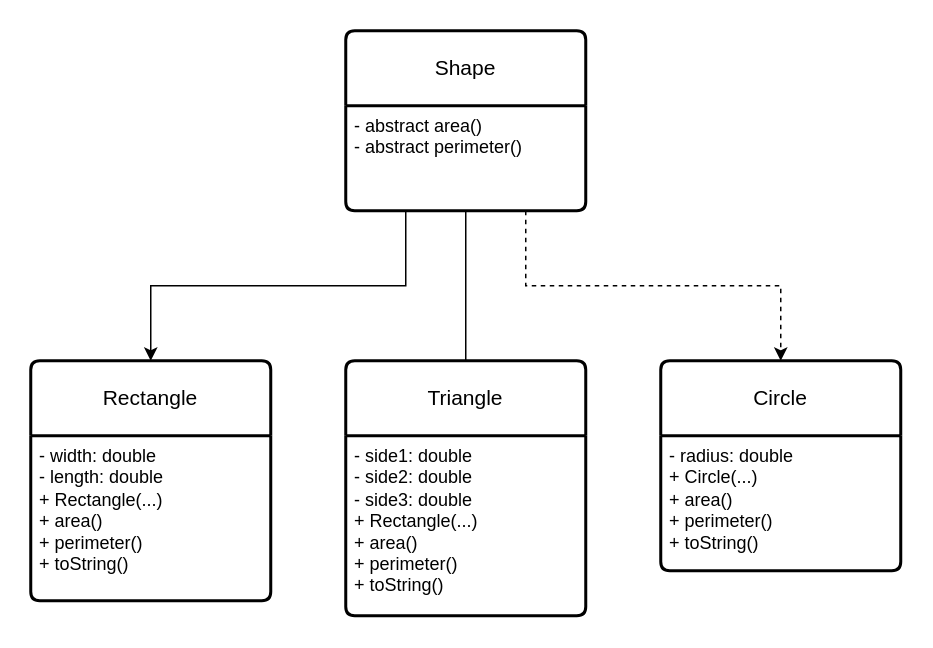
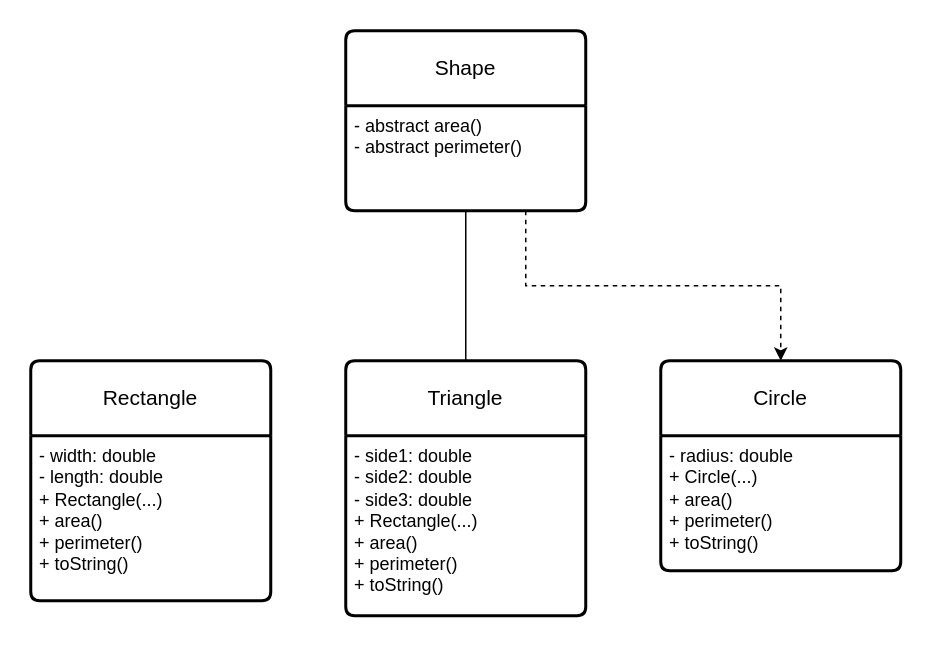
edge "- abstract area() - abstract perimeter()" -> "Rectangle": removed
